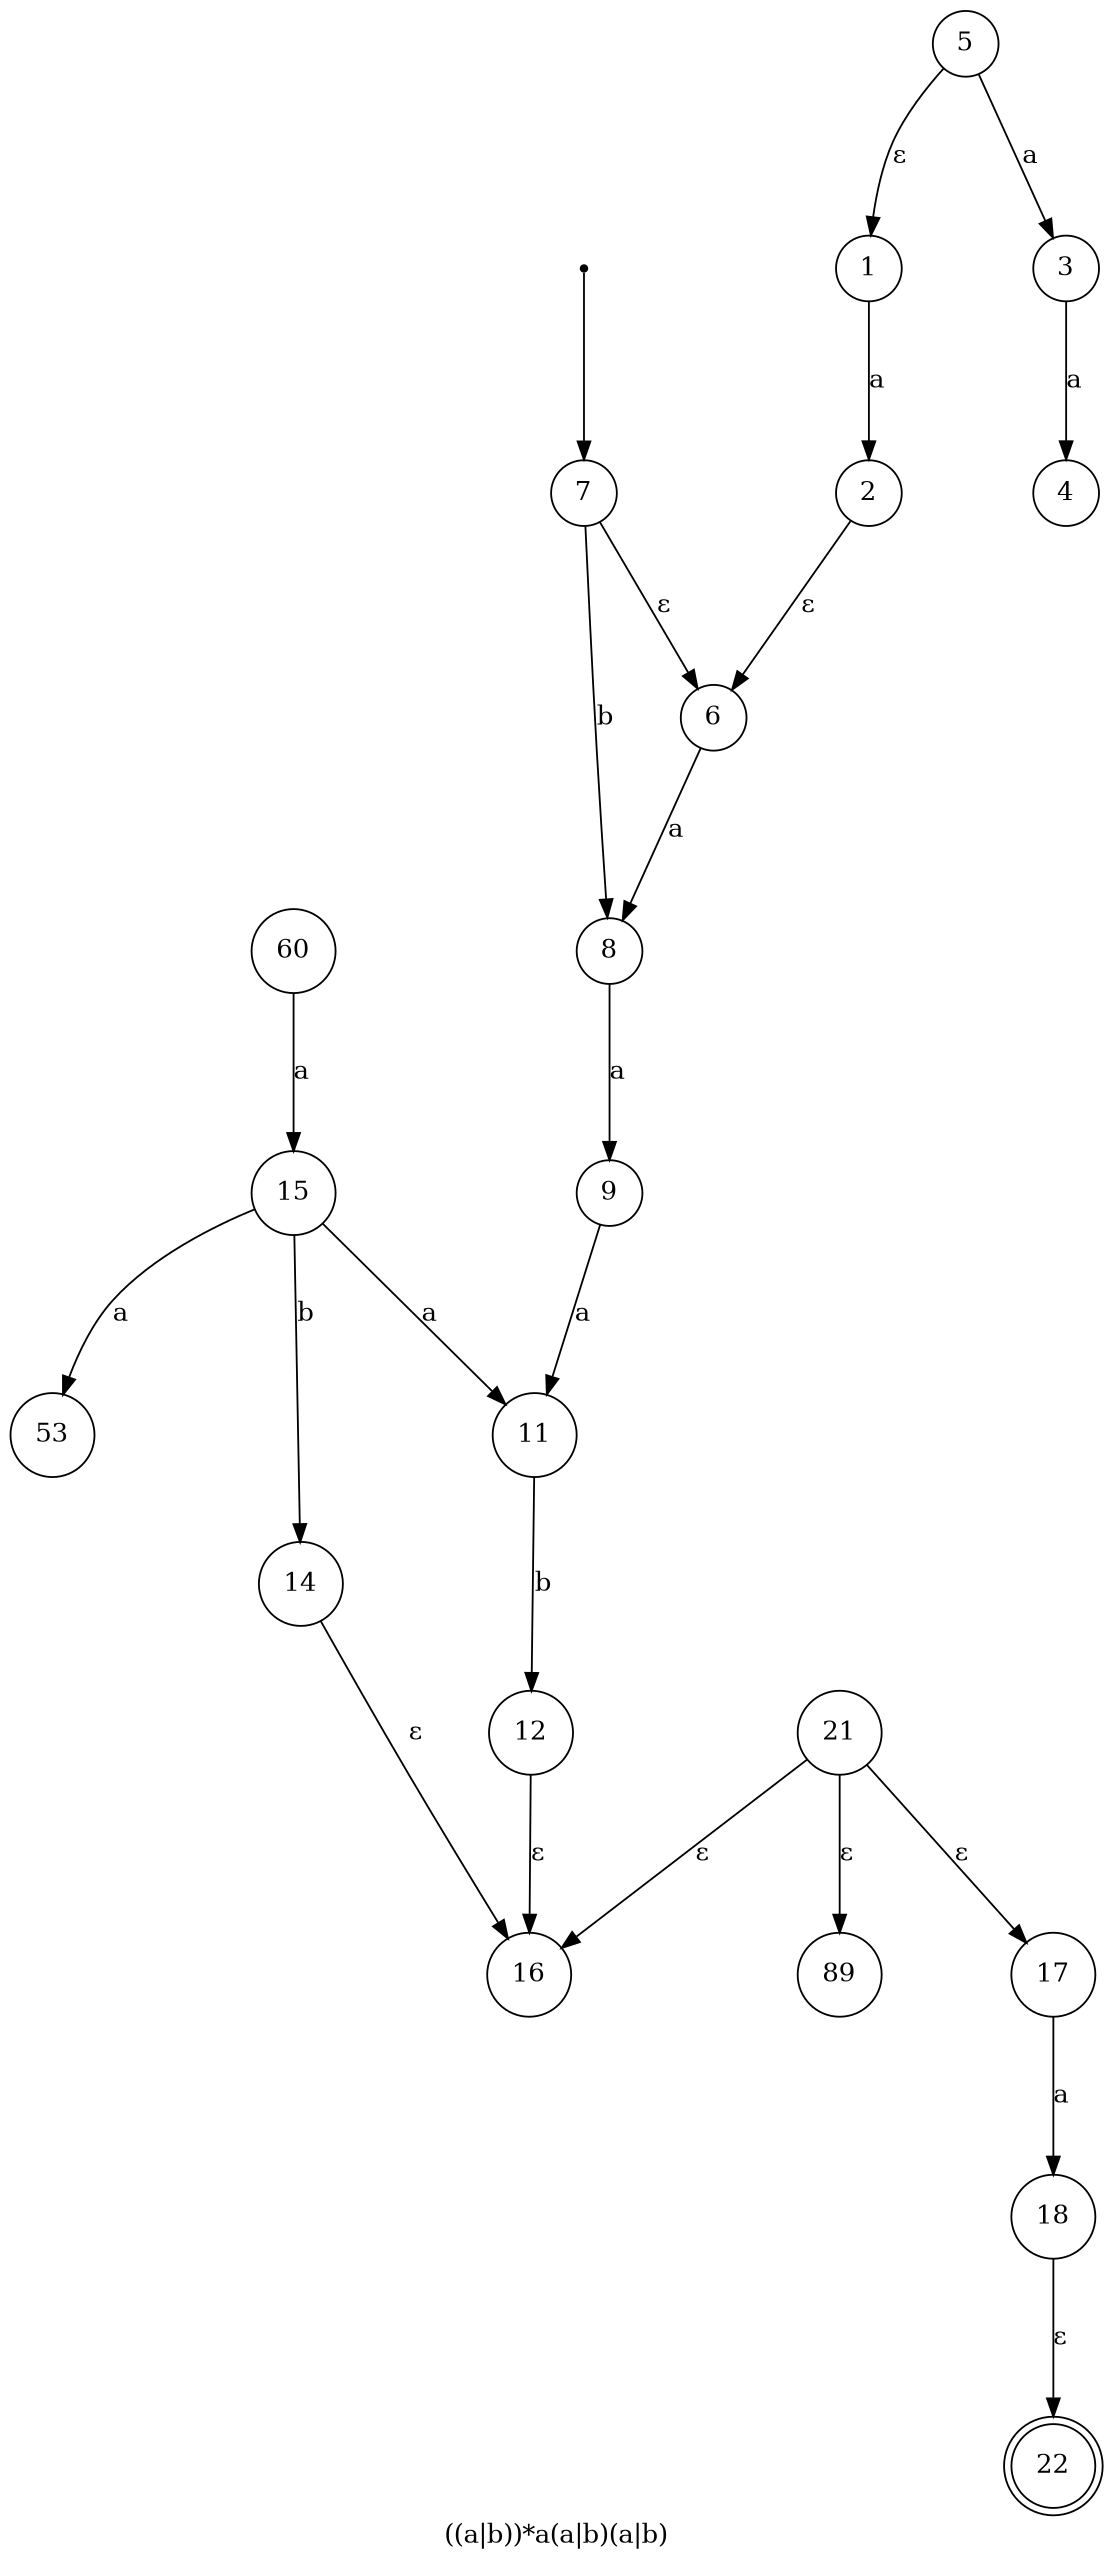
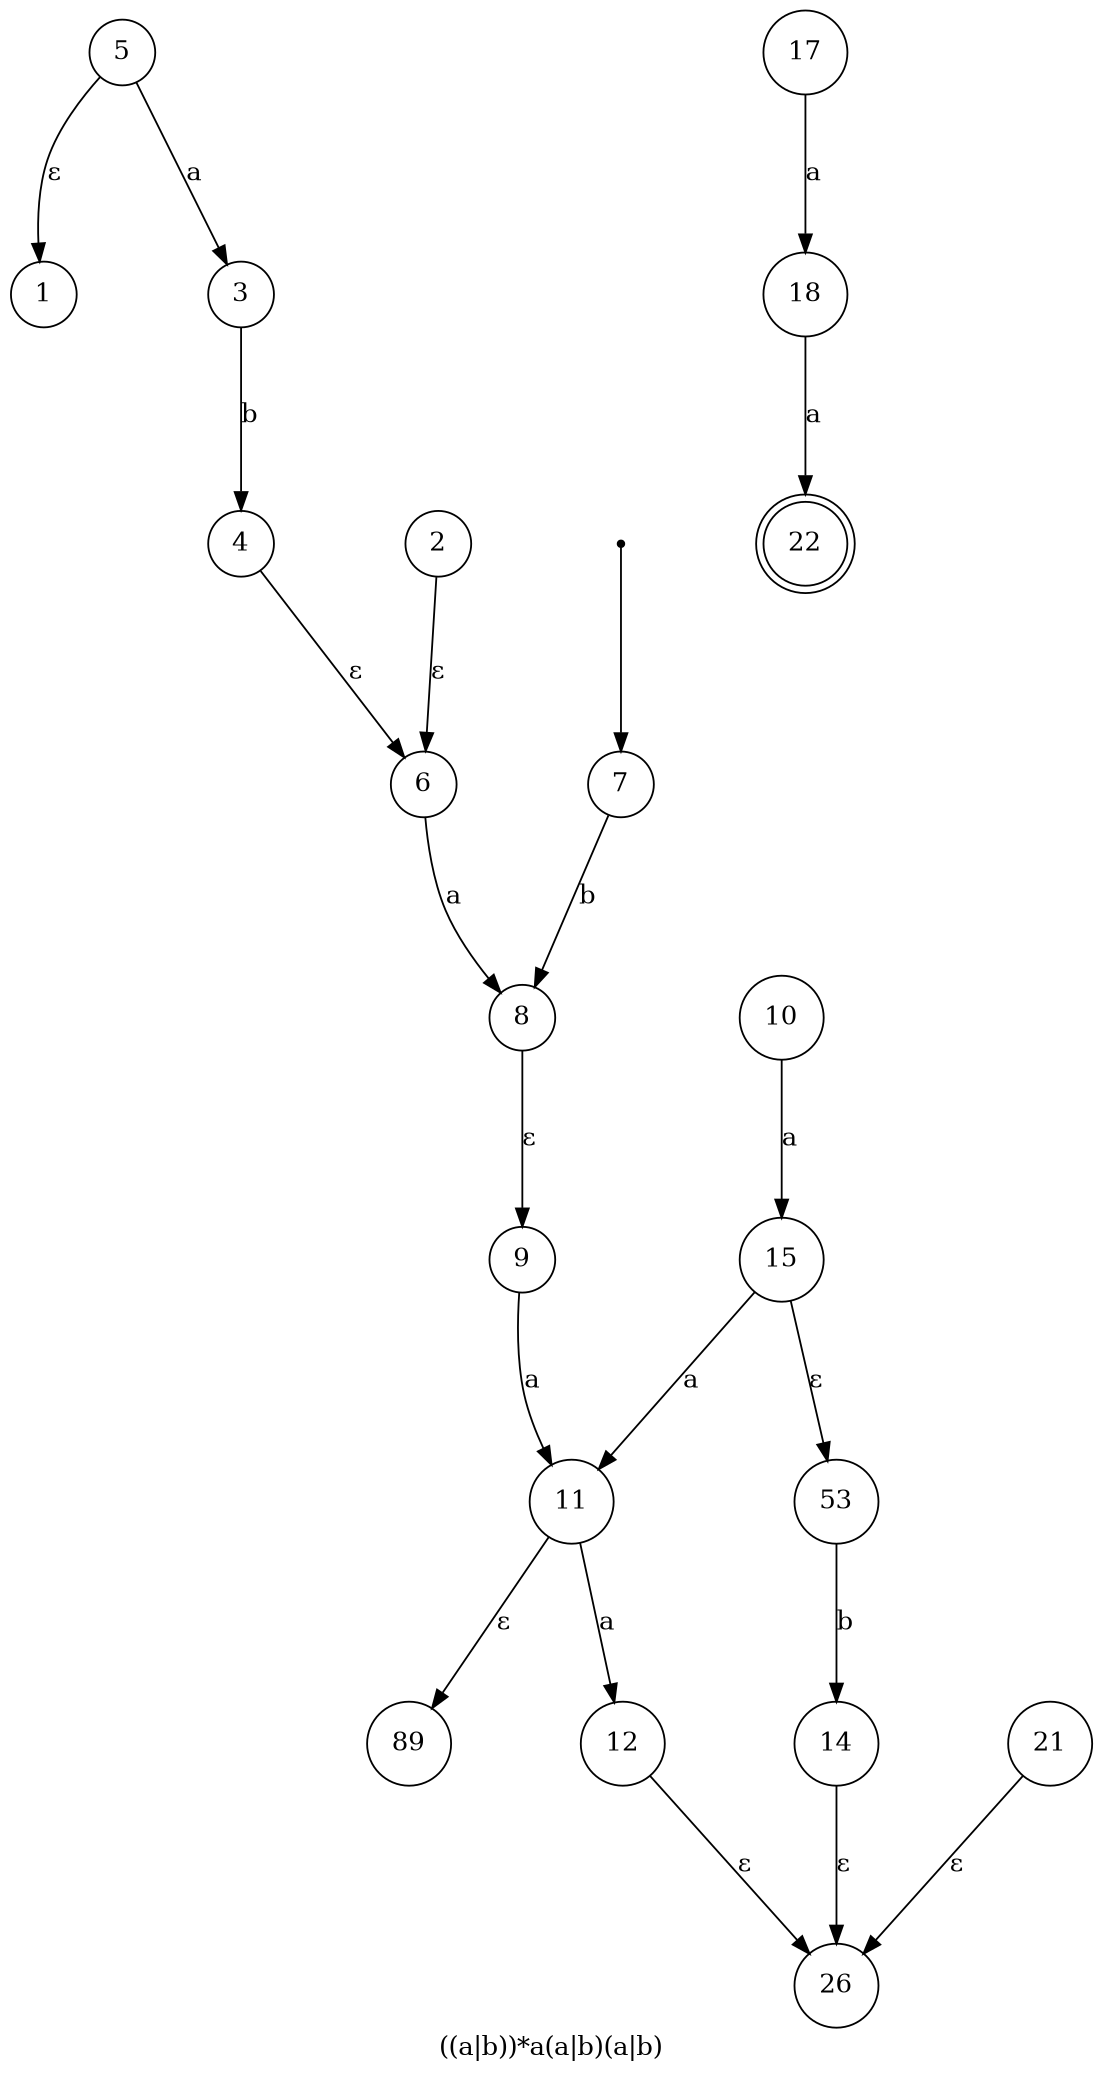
edge "1" -> "2": removed, label "a"
edge "3" -> "4": label "a" -> "b"
edge "7" -> "6": now "4" -> "6"
node "60": label "60" -> "10"
edge "8" -> "9": label "a" -> "ε"
edge "15" -> "53": label "a" -> "ε"
edge "15" -> "14": now "53" -> "14"
edge "11" -> "12": label "b" -> "a"
edge "21" -> "89": now "11" -> "89"
edge "21" -> "17": removed, label "ε"
node "16": label "16" -> "26"
edge "18" -> "22": label "ε" -> "a"
